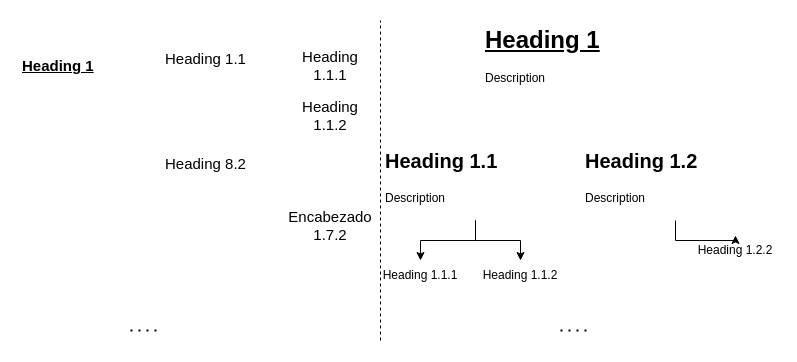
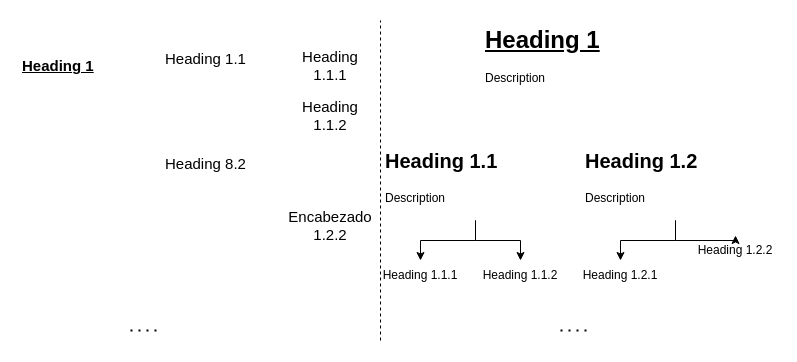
node "Encabezado 1.7.2": label "Encabezado 1.7.2" -> "Encabezado 1.2.2"
edge "Heading 1.2Description" -> "Heading 1.2.1": added
node "Heading 1.2.1": added
